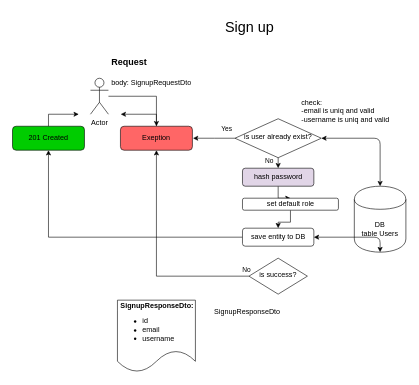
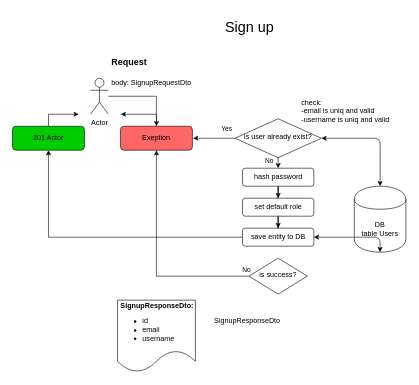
node "201 Created": label "201 Created" -> "201 Actor"
node "hash password": fillcolor #e1d5e7 -> #ffffff
node "set default role": size 96x12 -> 71x18
node "SignupResponseDto": moved (246, 312) -> (246, 321)
